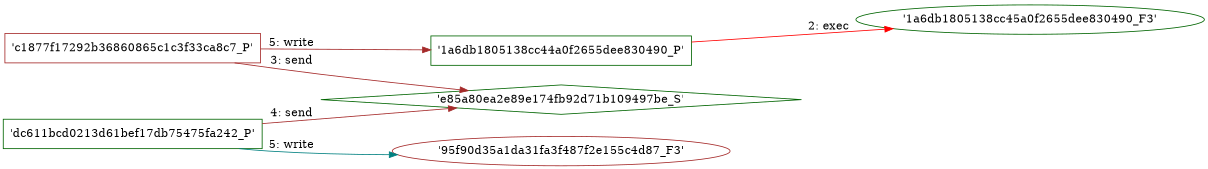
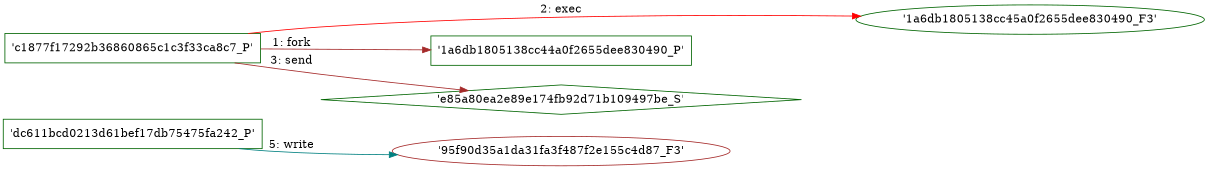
edge "'1a6db1805138cc44a0f2655dee830490_P'" -> "'1a6db1805138cc45a0f2655dee830490_F3'": now "'c1877f17292b36860865c1c3f33ca8c7_P'" -> "'1a6db1805138cc45a0f2655dee830490_F3'"
edge "'c1877f17292b36860865c1c3f33ca8c7_P'" -> "'1a6db1805138cc44a0f2655dee830490_P'": label "5: write" -> "1: fork"
node "'c1877f17292b36860865c1c3f33ca8c7_P'": color brown -> darkgreen
edge "'dc611bcd0213d61bef17db75475fa242_P'" -> "'e85a80ea2e89e174fb92d71b109497be_S'": removed, label "4: send"
